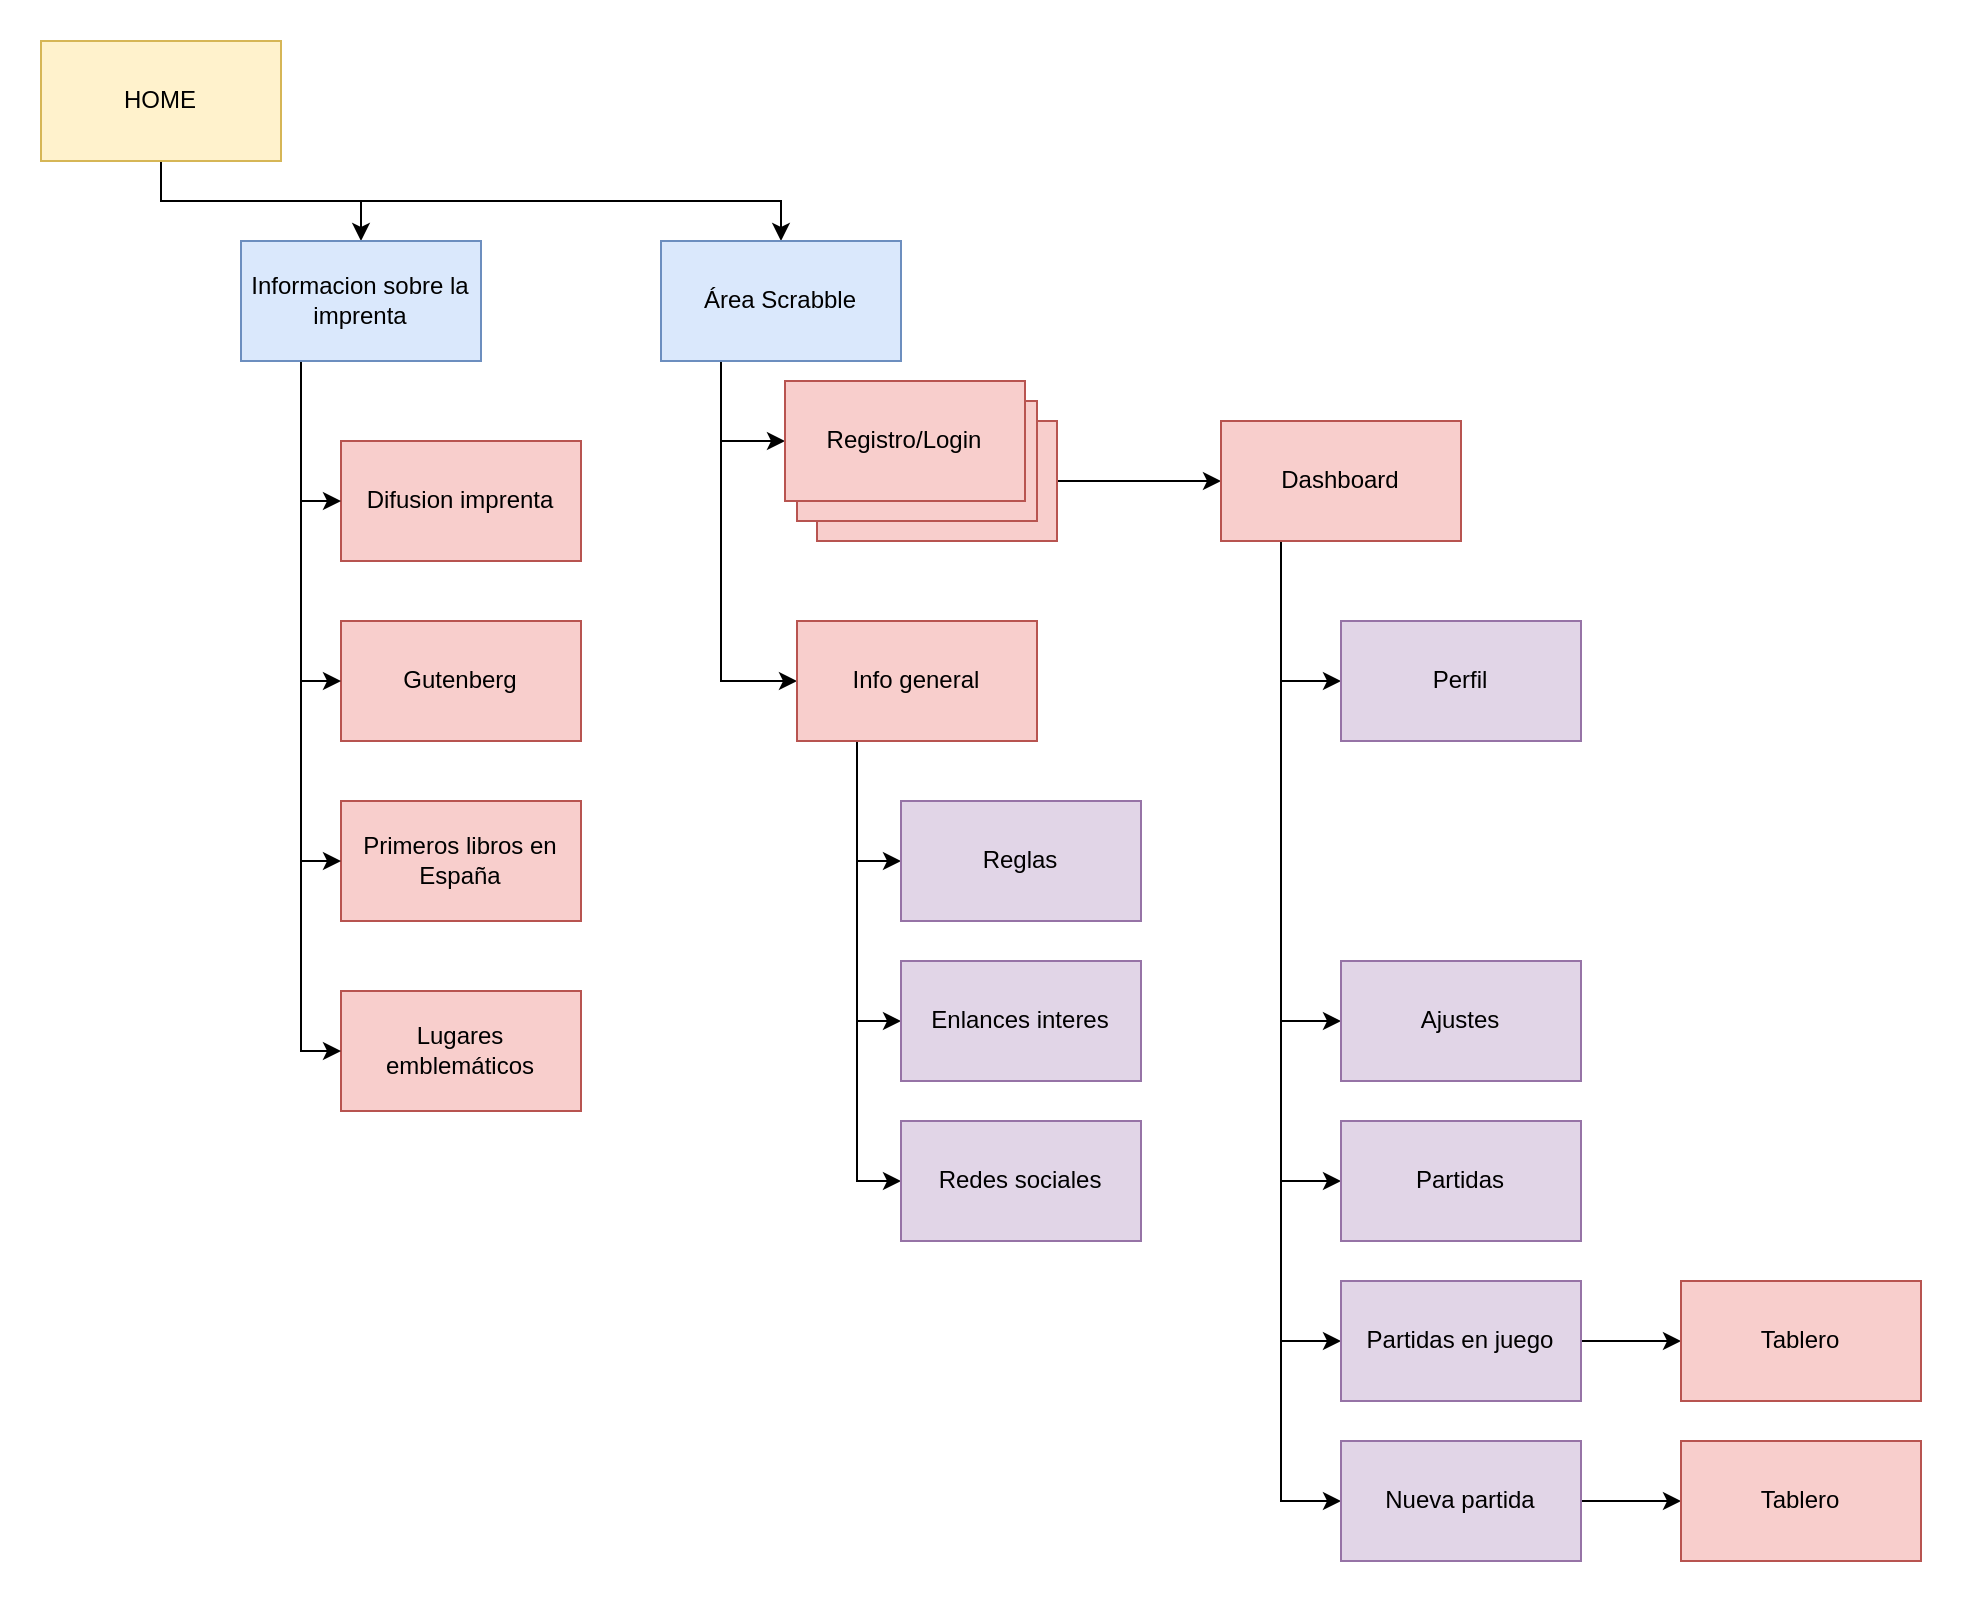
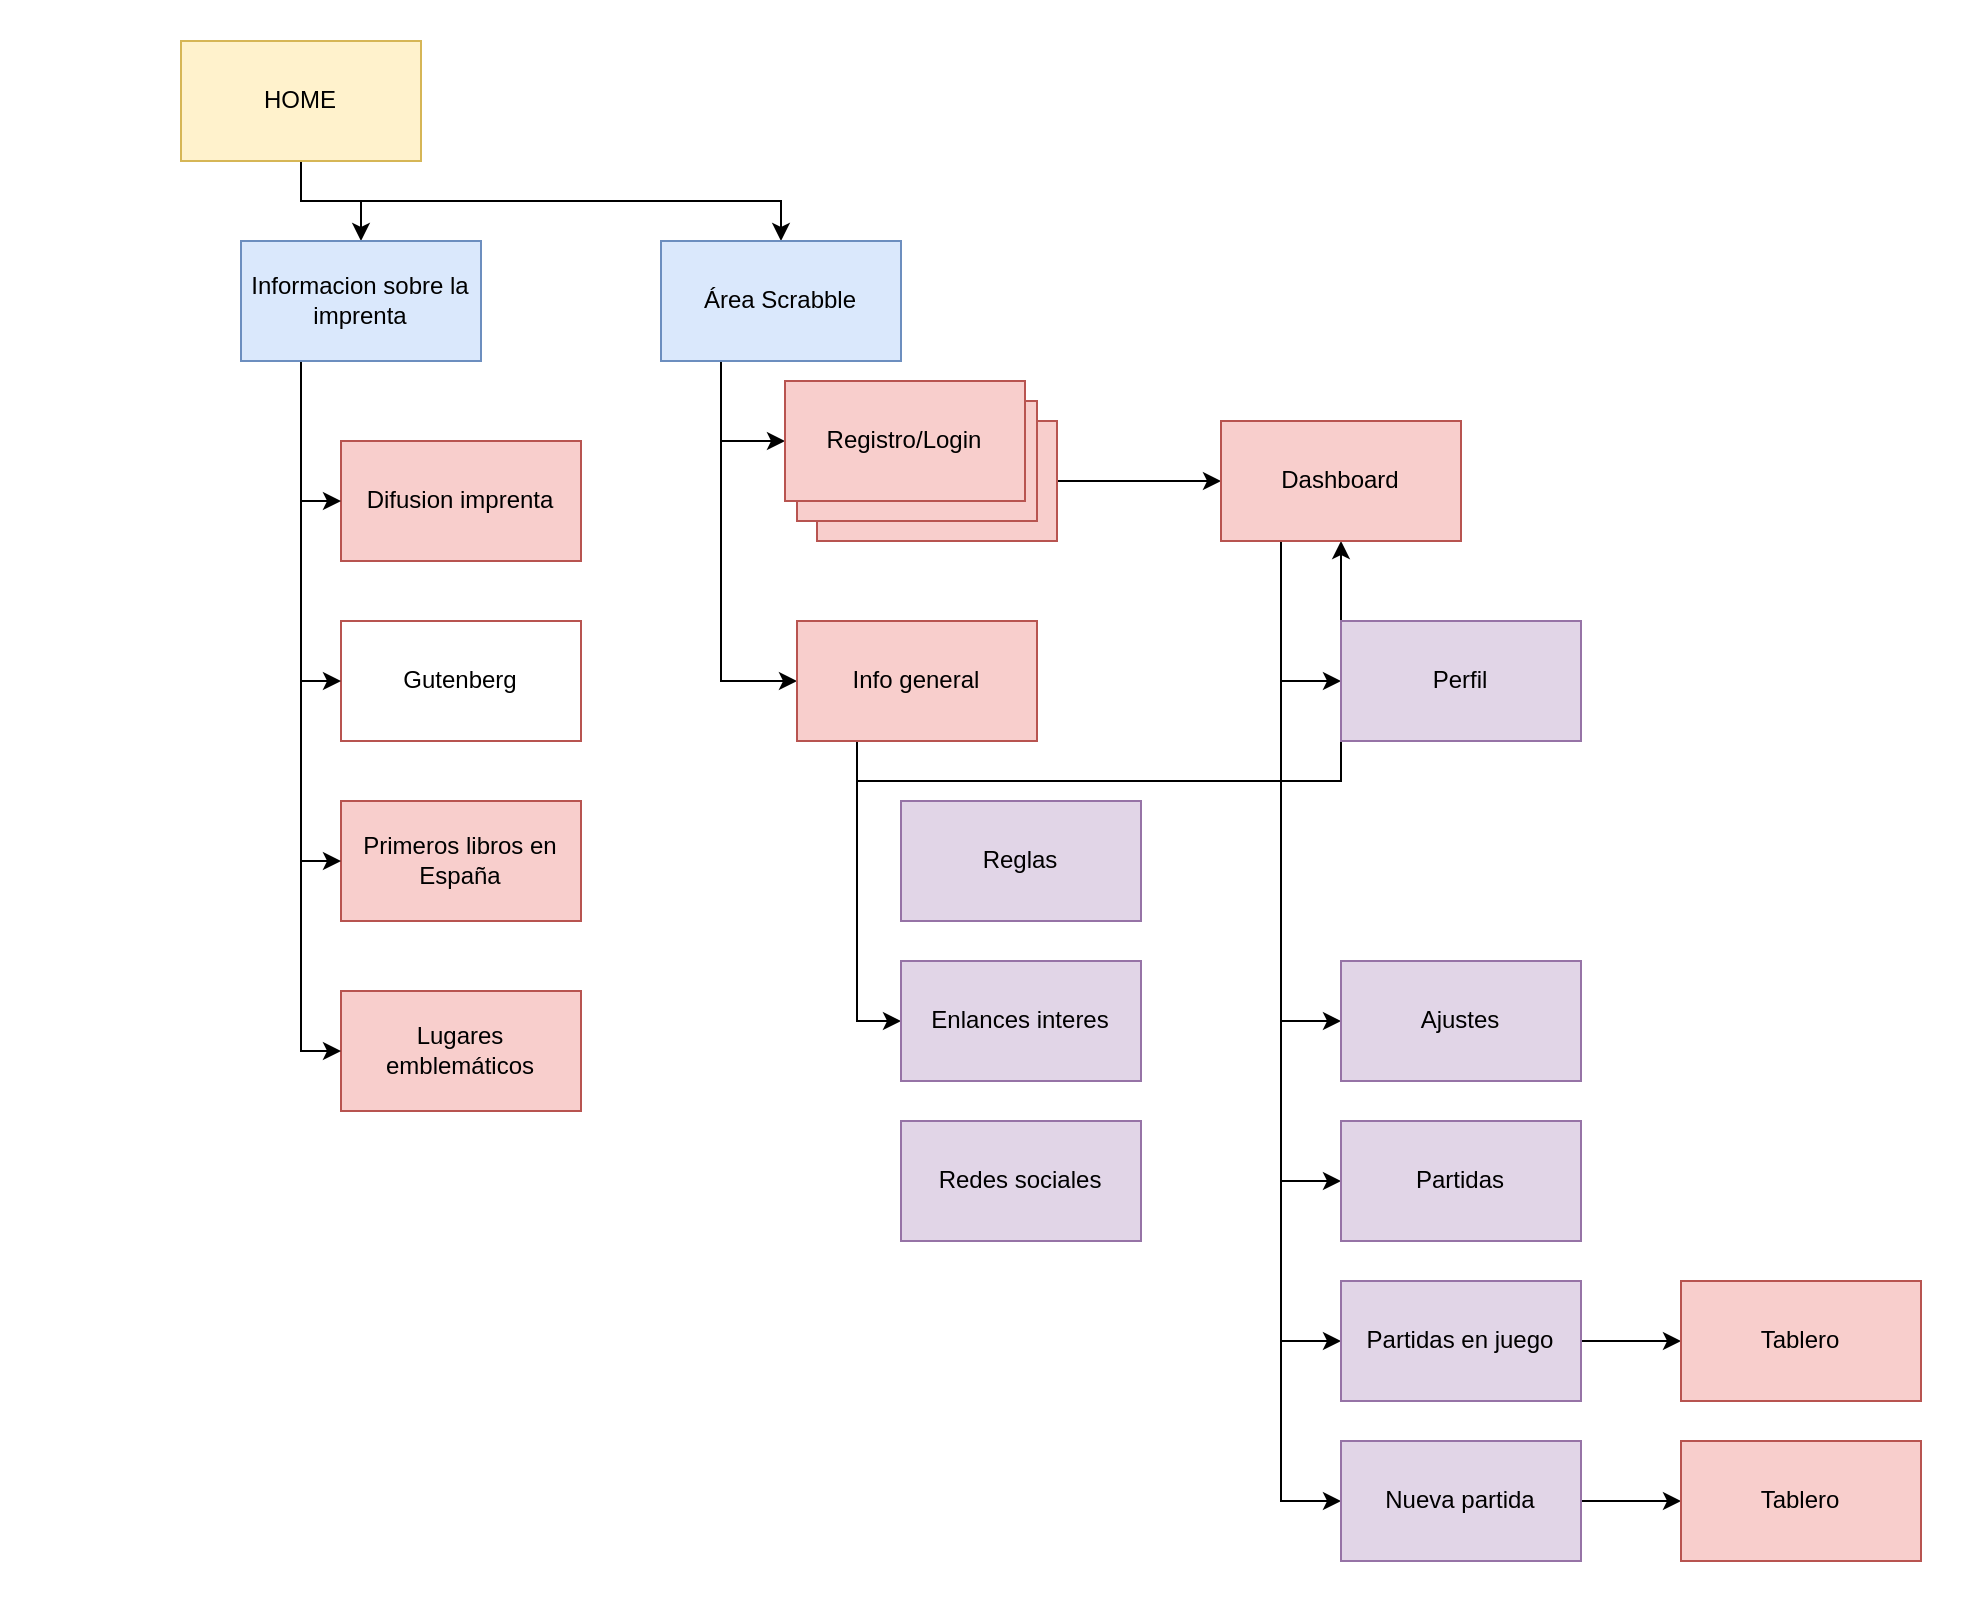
node "HOME": moved (161, 101) -> (301, 101)
node "Gutenberg": fillcolor #f8cecc -> #ffffff
edge "Info general" -> "Reglas": now "Info general" -> "Dashboard"
edge "Info general" -> "Redes sociales": removed
